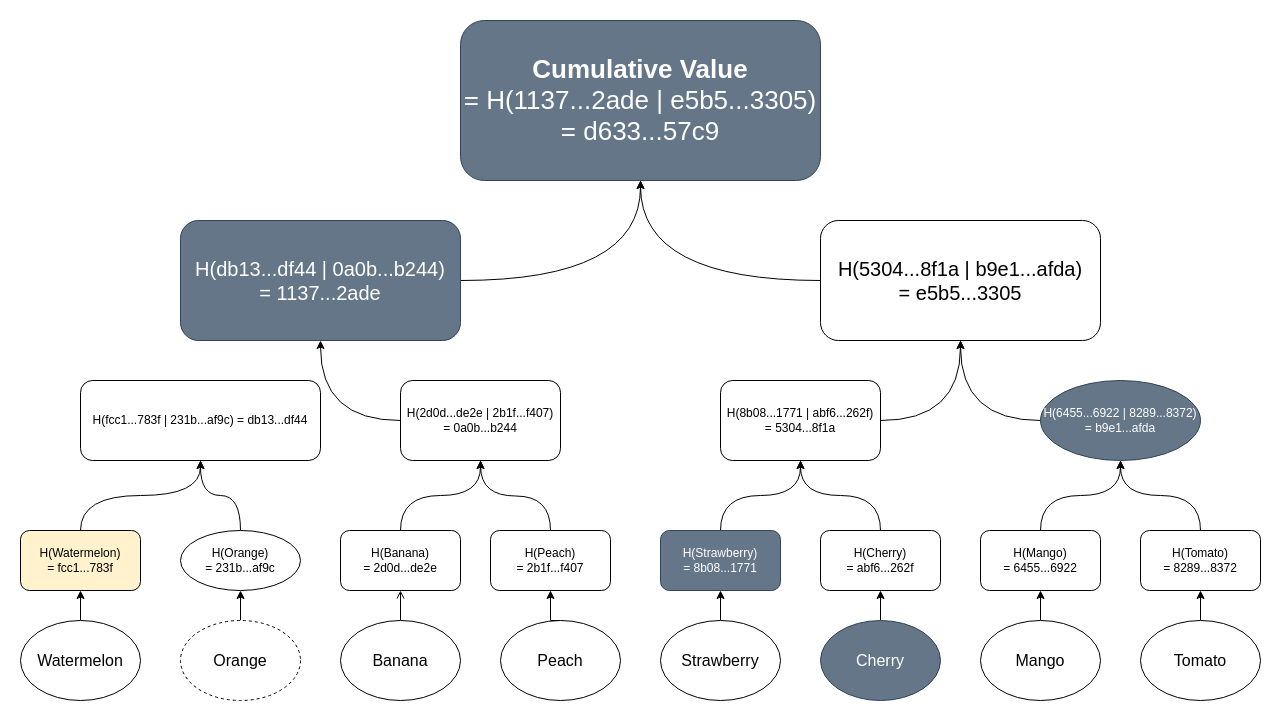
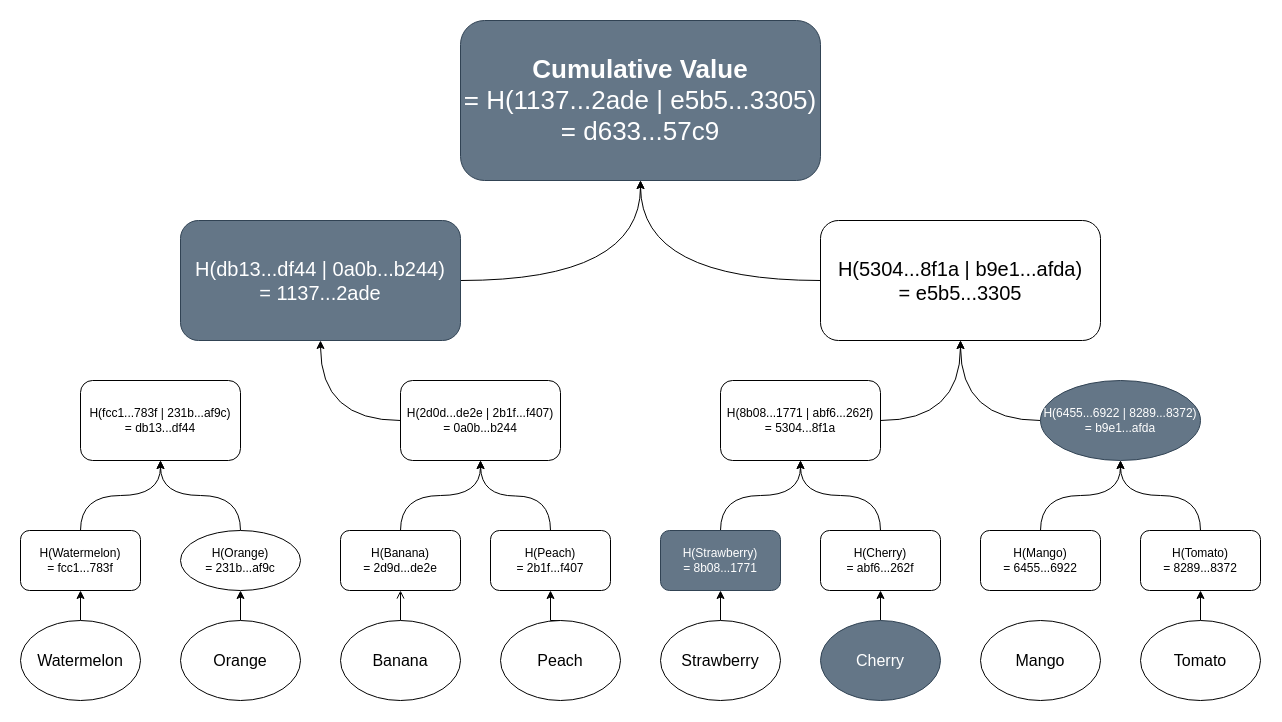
node "H(fcc1...783f | 231b...af9c) = db13...df44": size 240x80 -> 160x80
node "H(Watermelon) = fcc1...783f": fillcolor #fff2cc -> #ffffff
node "H(Banana) = 2d0d...de2e": label "H(Banana) = 2d0d...de2e" -> "H(Banana) = 2d9d...de2e"
edge "Mango" -> "H(Mango) = 6455...6922": removed
node "Orange": style dashed -> solid
